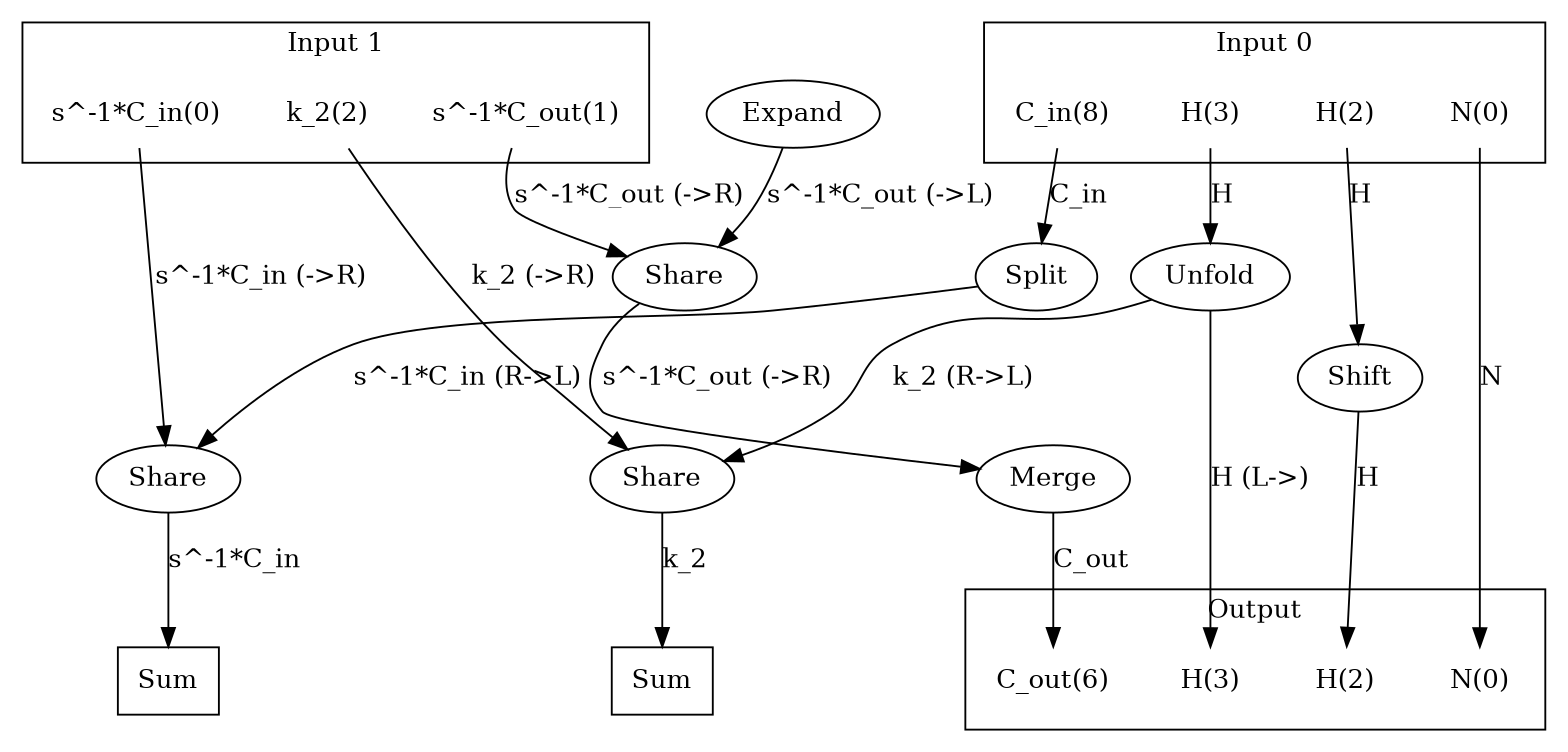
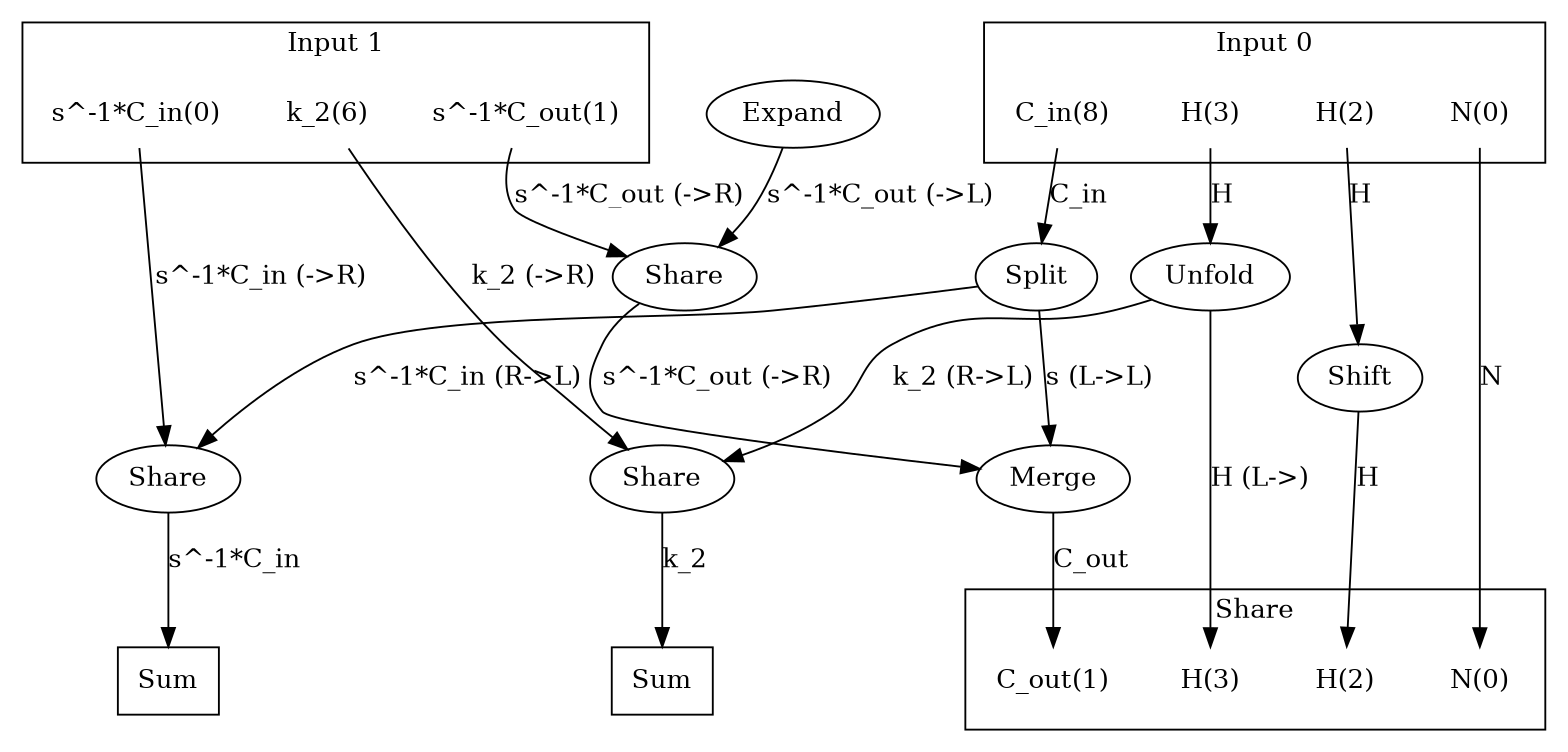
node "k_2(2)": label "k_2(2)" -> "k_2(6)"
edge "Split" -> "Merge": added, label "s (L->L)"
cluster "Output": label "Output" -> "Share"
node "C_out(6)": label "C_out(6)" -> "C_out(1)"
